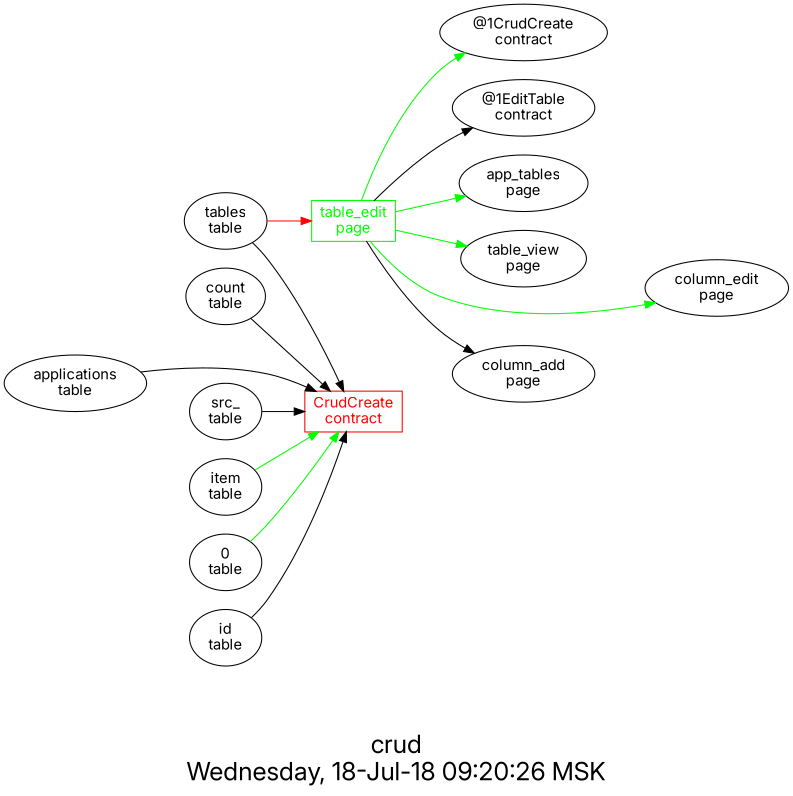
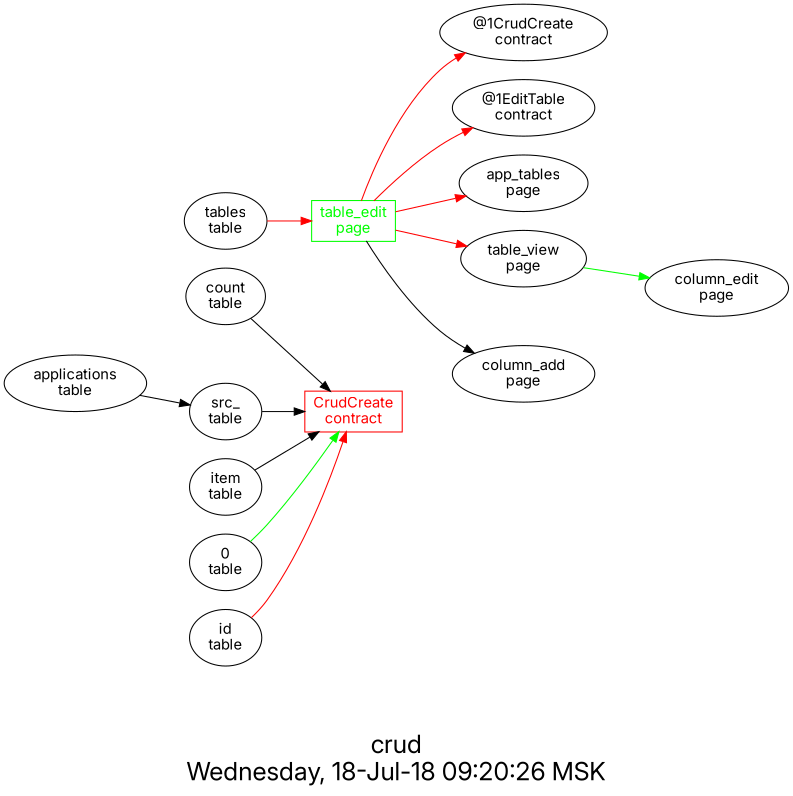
edge "table_edit page" -> "@1CrudCreate contract": color green -> red
edge "table_edit page" -> "@1EditTable contract": color black -> red
edge "table_edit page" -> "app_tables page": color green -> red
edge "table_edit page" -> "table_view page": color green -> red
edge "tables table" -> "CrudCreate contract": removed
edge "table_edit page" -> "column_edit page": now "table_view page" -> "column_edit page"
edge "applications table" -> "CrudCreate contract": now "applications table" -> "src_ table"
edge "item table" -> "CrudCreate contract": color green -> black
edge "id table" -> "CrudCreate contract": color black -> red
